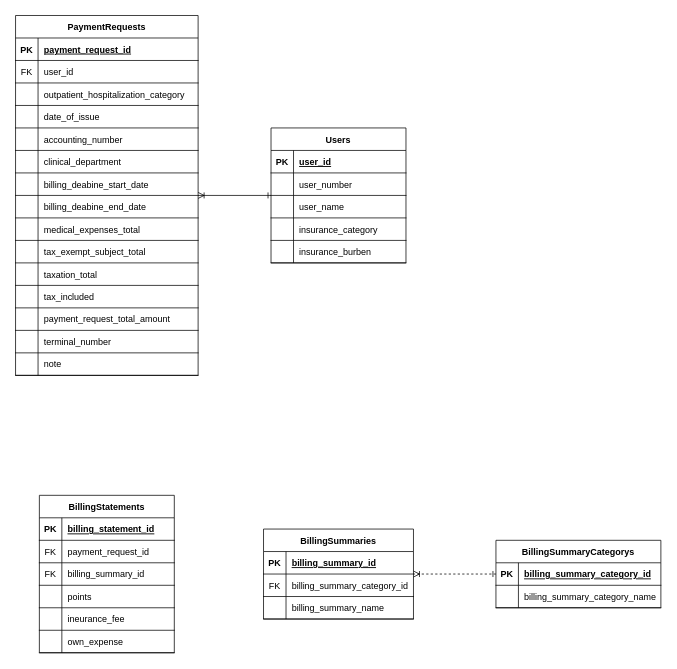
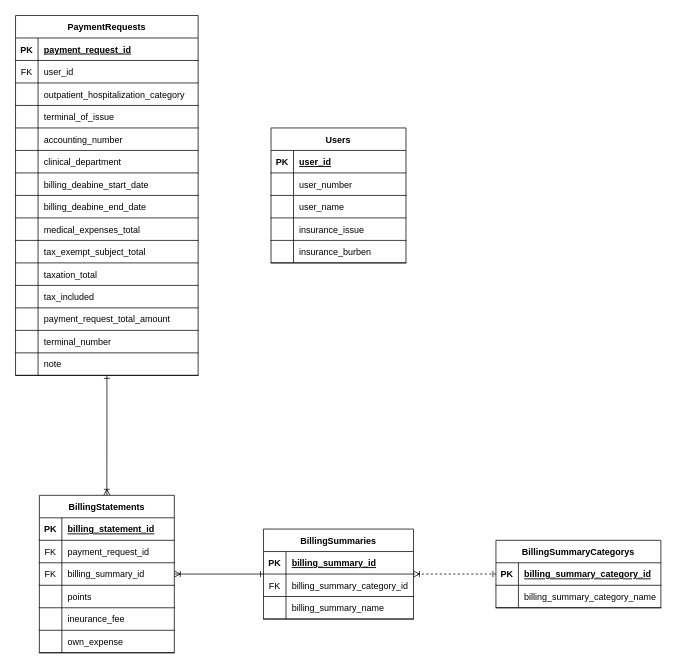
node "date_of_issue": label "date_of_issue" -> "terminal_of_issue"
edge "PaymentRequests" -- "Users": removed
node "insurance_category": label "insurance_category" -> "insurance_issue"
edge "PaymentRequests" -- "BillingStatements": added
edge "BillingStatements" -- "BillingSummaries": added
